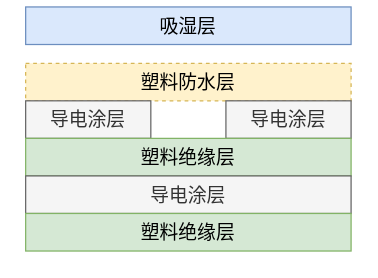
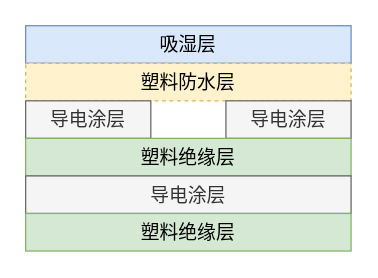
node "吸湿层": moved (188, 26) -> (188, 44)
